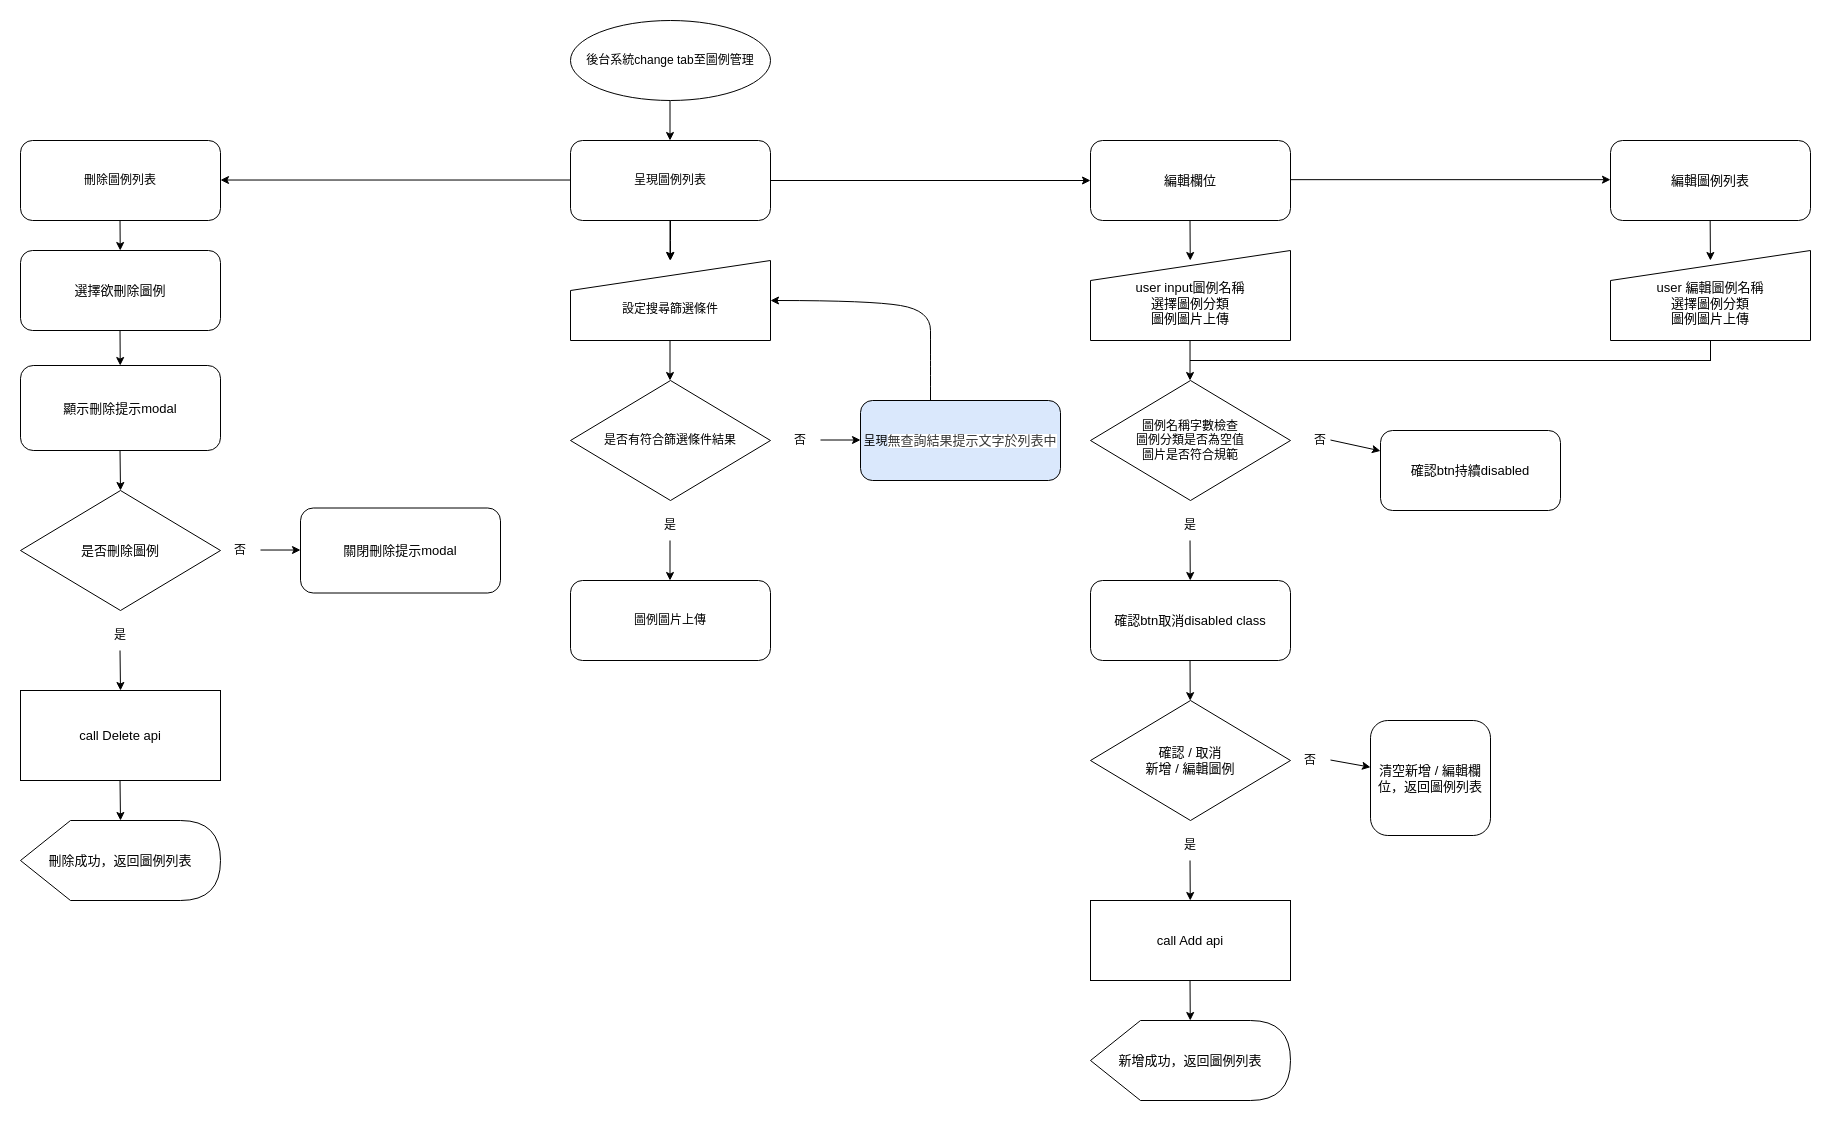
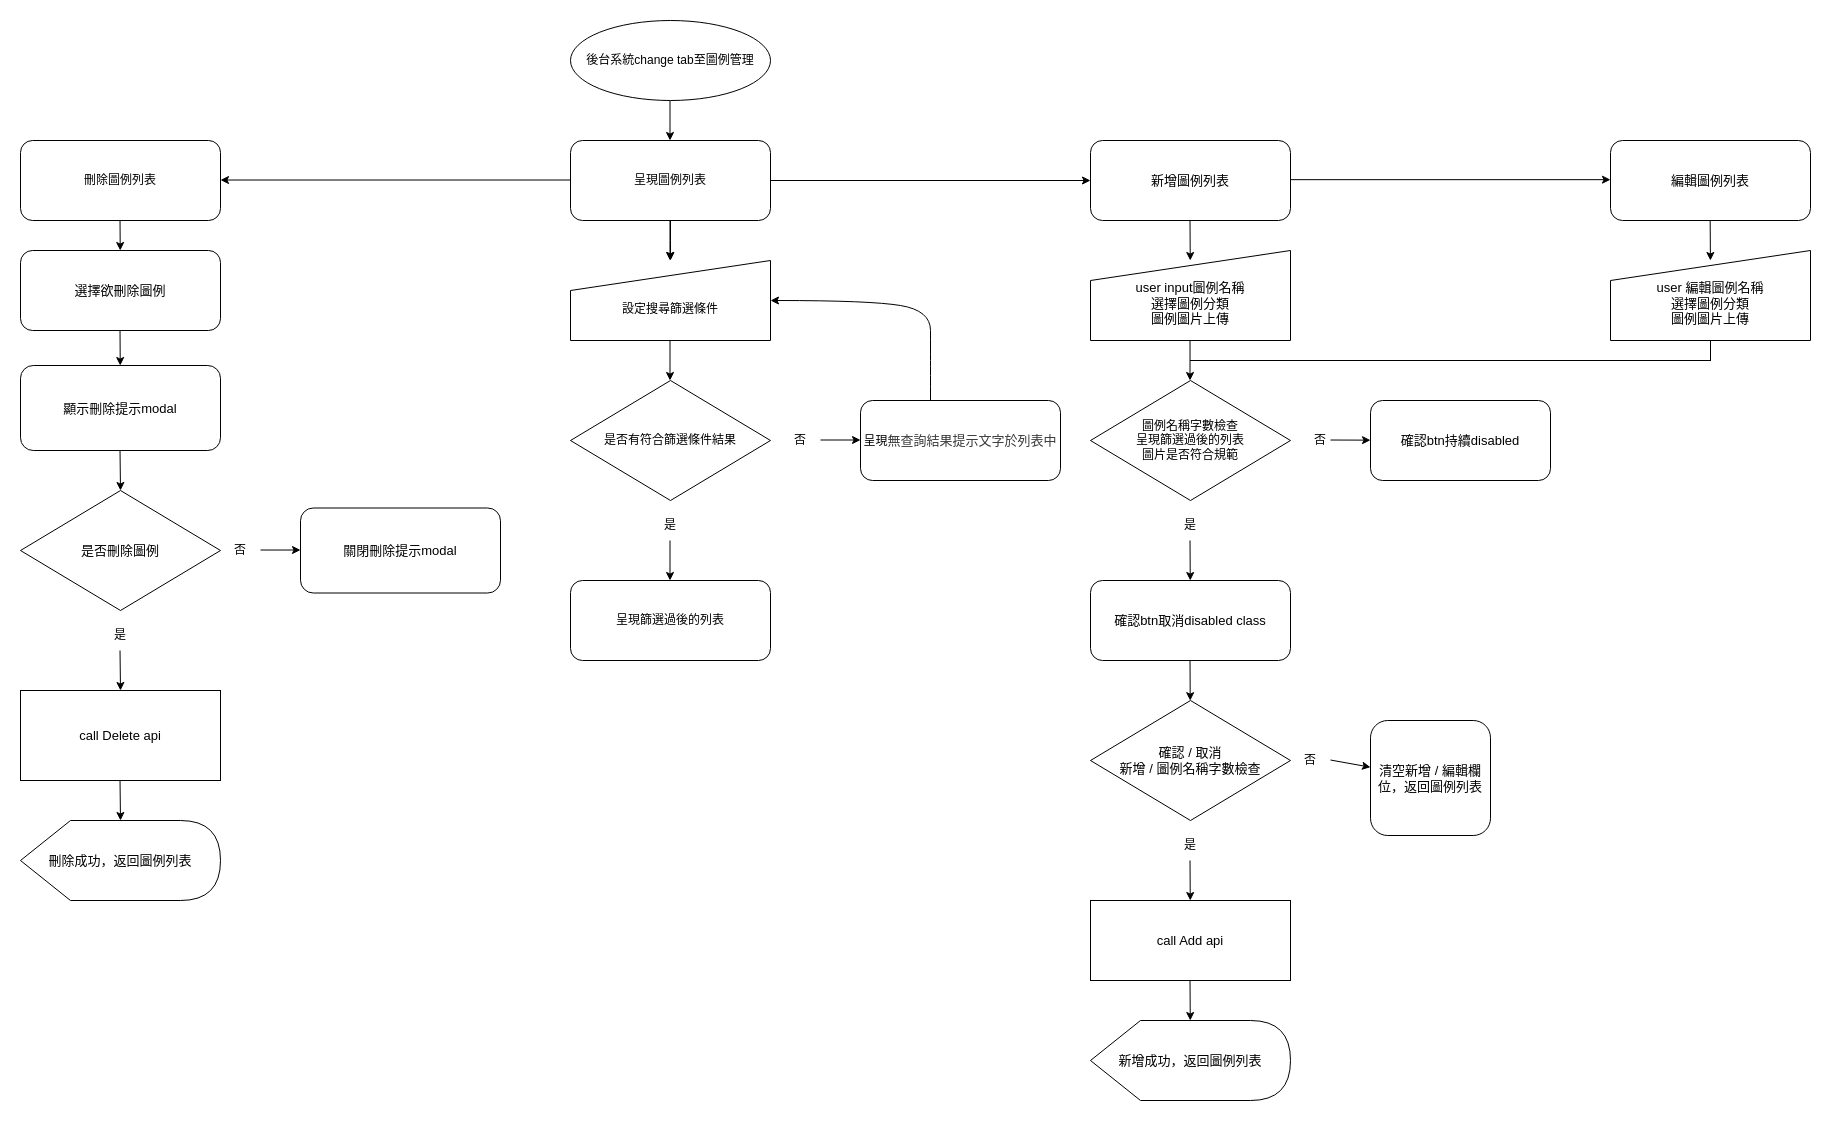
node "編輯欄位": label "編輯欄位" -> "新增圖例列表"
node "呈現無查詢結果提示文字於列表中": fillcolor #dae8fc -> #ffffff
node "圖例名稱字數檢查 圖例分類是否為空值 圖片是否符合規範": label "圖例名稱字數檢查 圖例分類是否為空值 圖片是否符合規範" -> "圖例名稱字數檢查 呈現篩選過後的列表 圖片是否符合規範"
node "確認btn持續disabled": moved (1471, 471) -> (1461, 441)
node "圖例圖片上傳": label "圖例圖片上傳" -> "呈現篩選過後的列表"
node "確認 / 取消 新增 / 編輯圖例": label "確認 / 取消 新增 / 編輯圖例" -> "確認 / 取消 新增 / 圖例名稱字數檢查"
